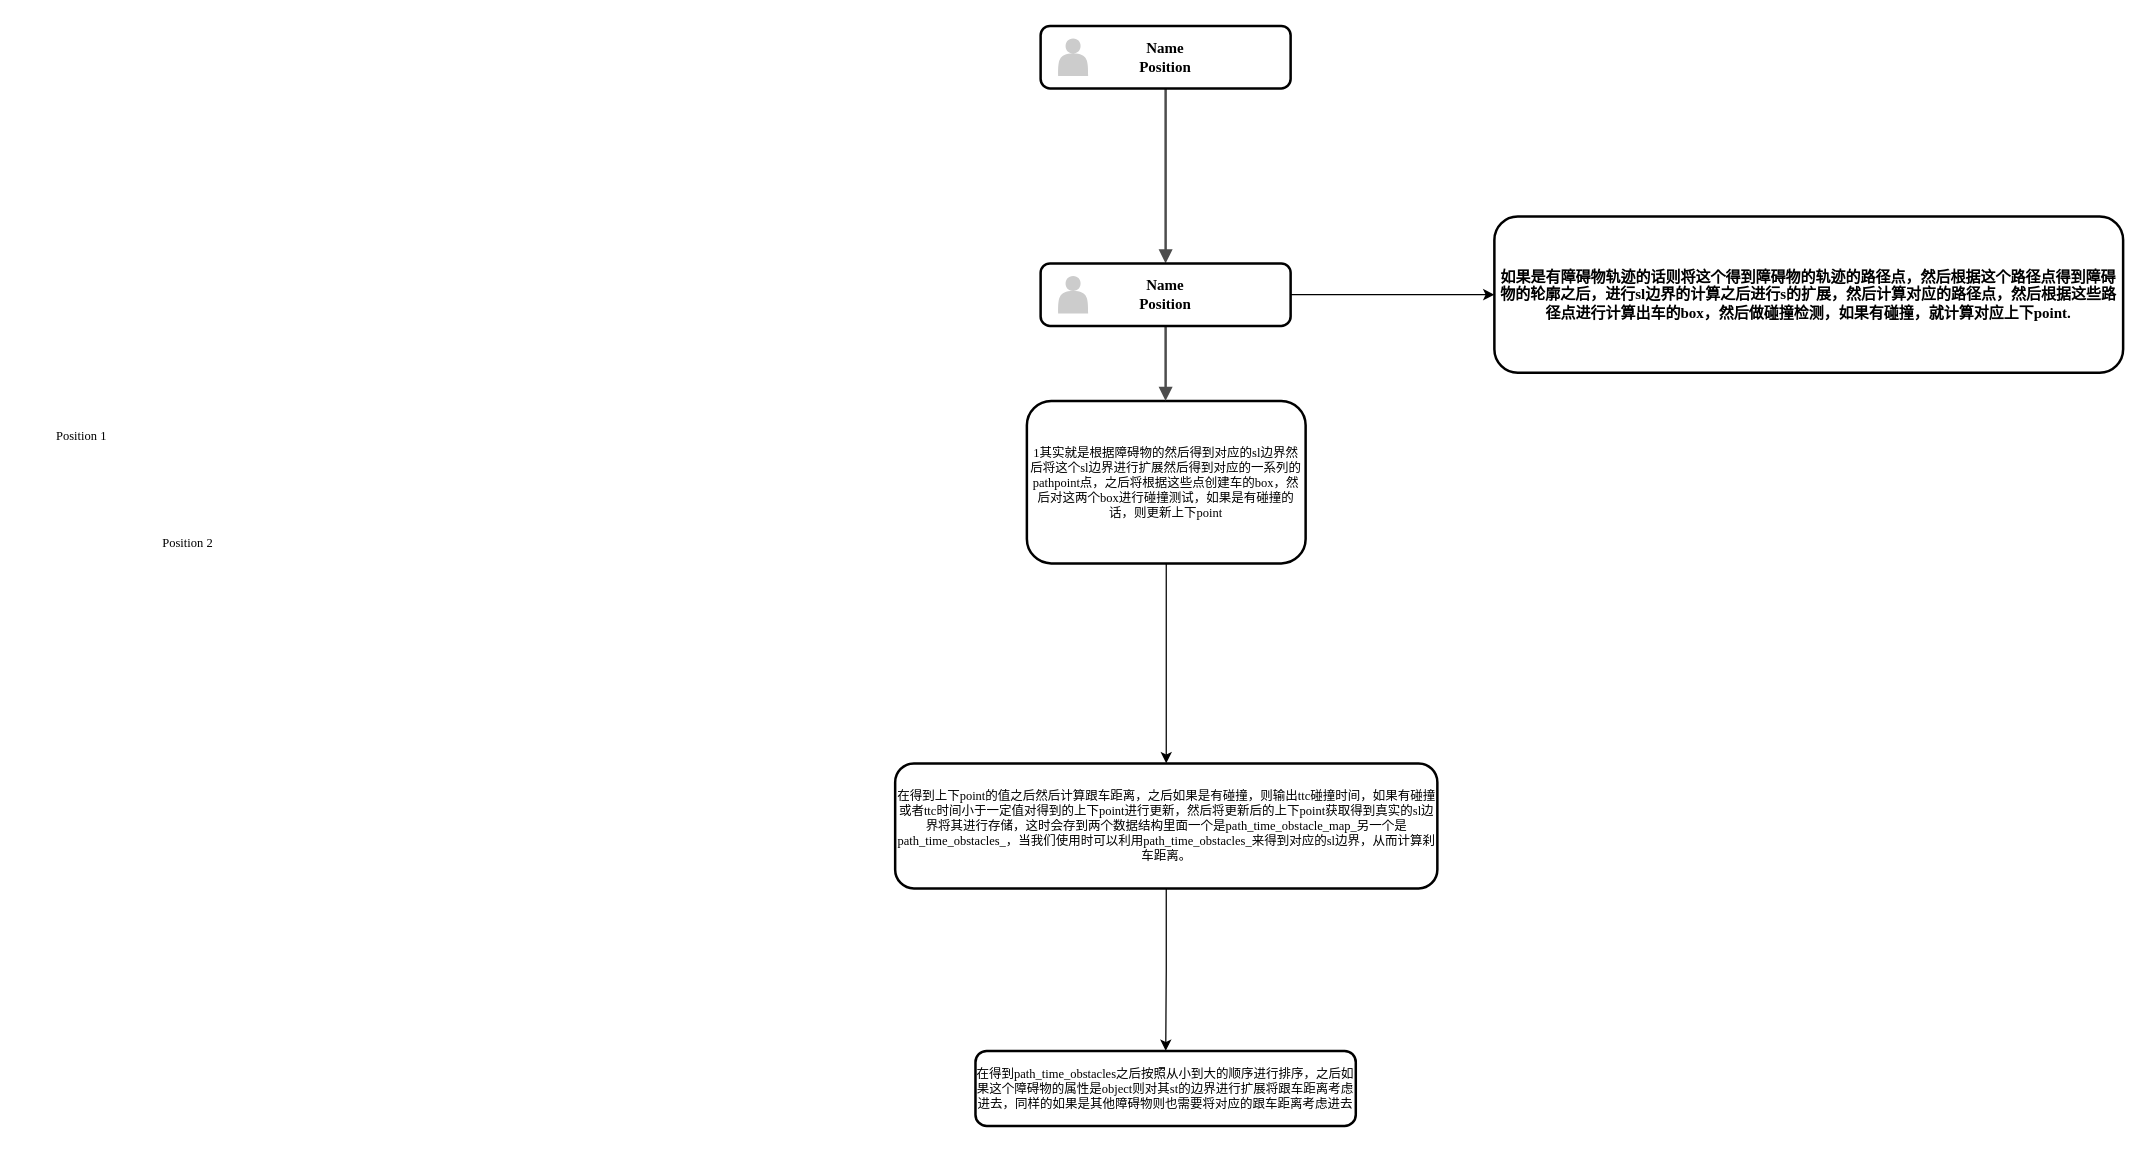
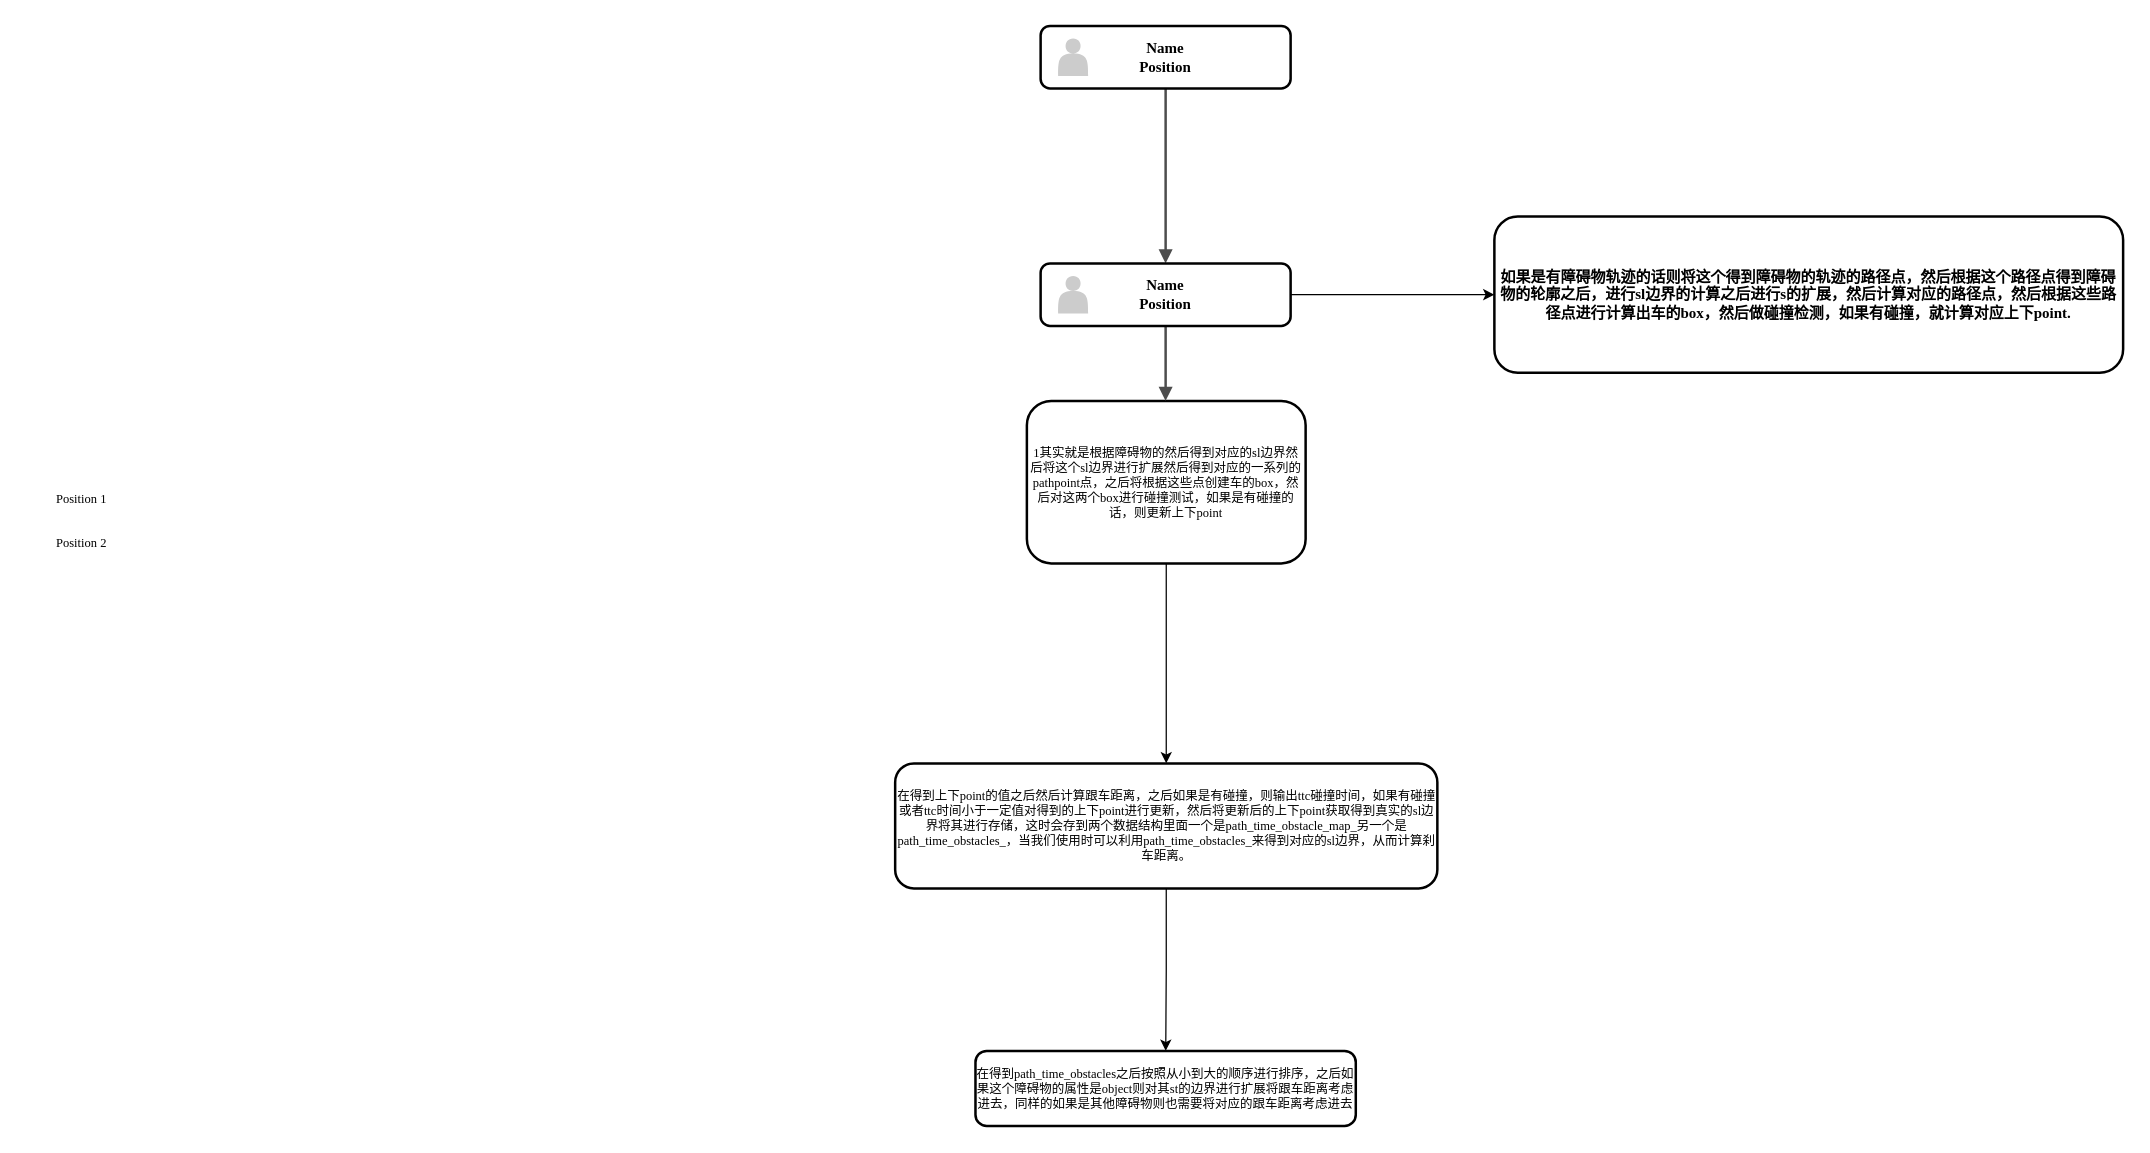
node "Position 1": moved (82, 435) -> (82, 498)
node "Position 2": moved (188, 541) -> (82, 541)
